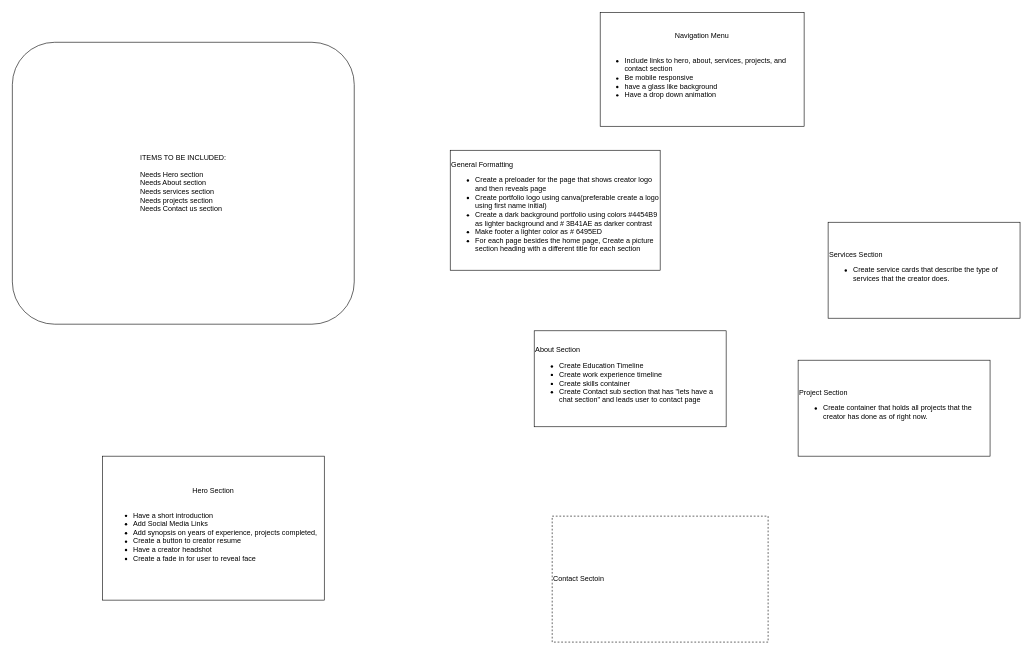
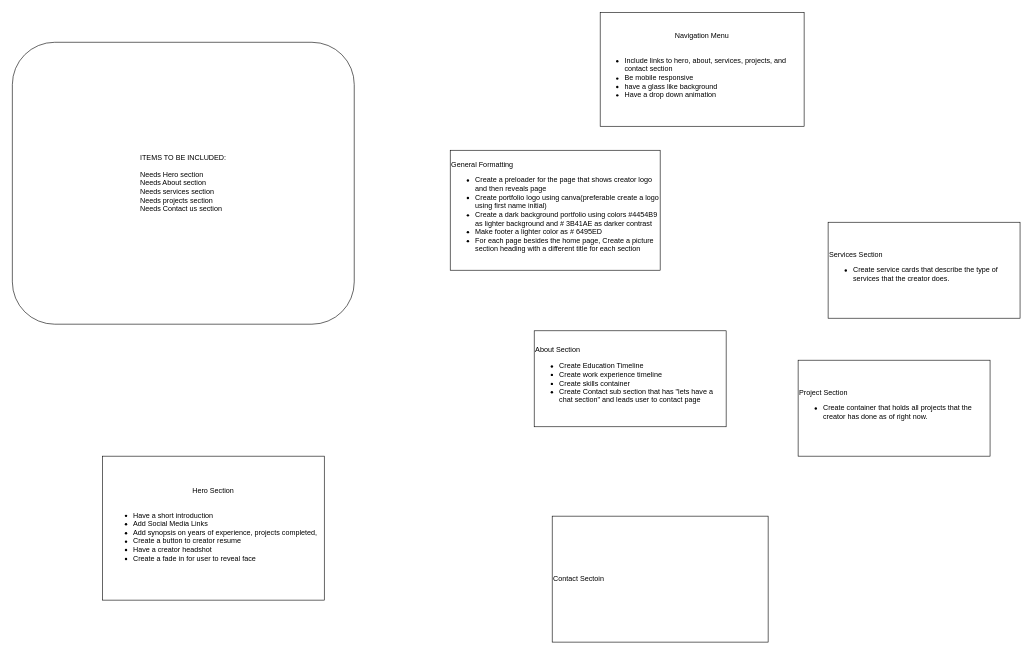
node "Contact Sectoin": style dashed -> solid
